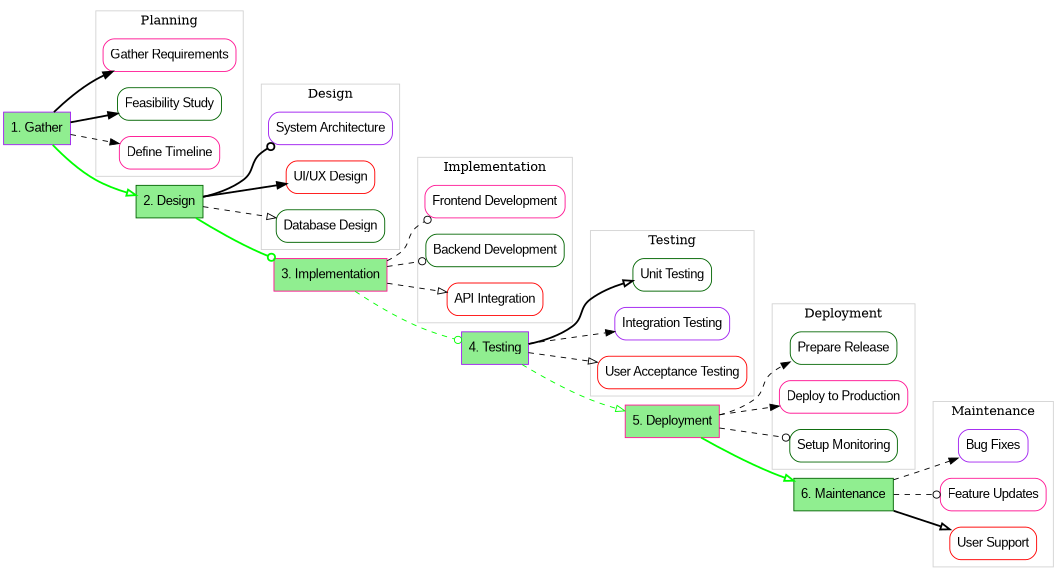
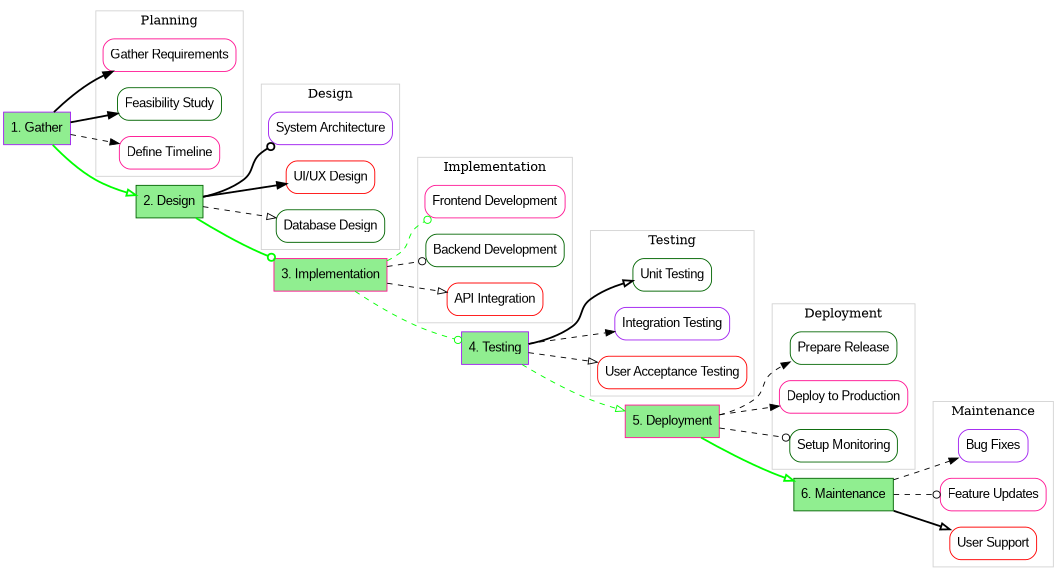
edge "3. Implementation" -> "Frontend Development": color black -> green
